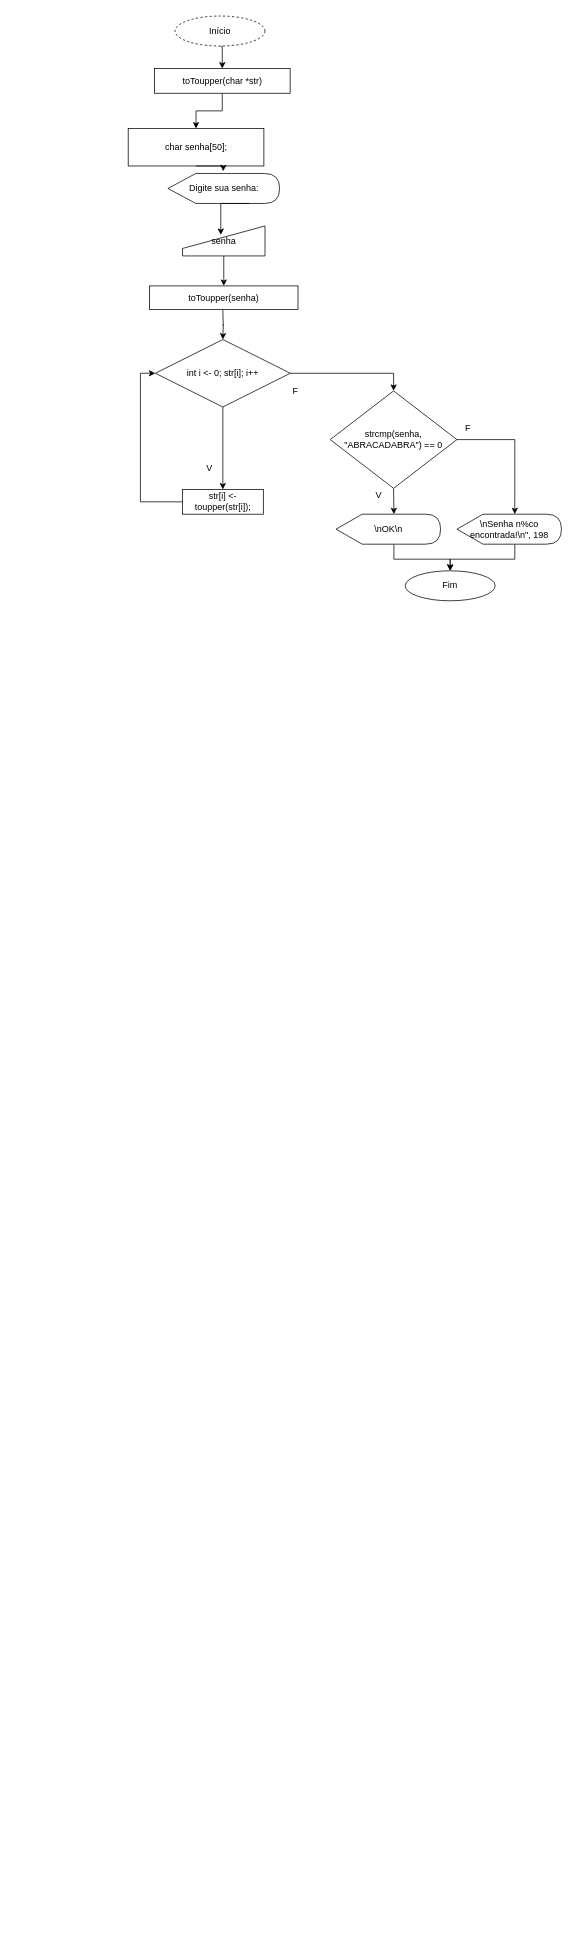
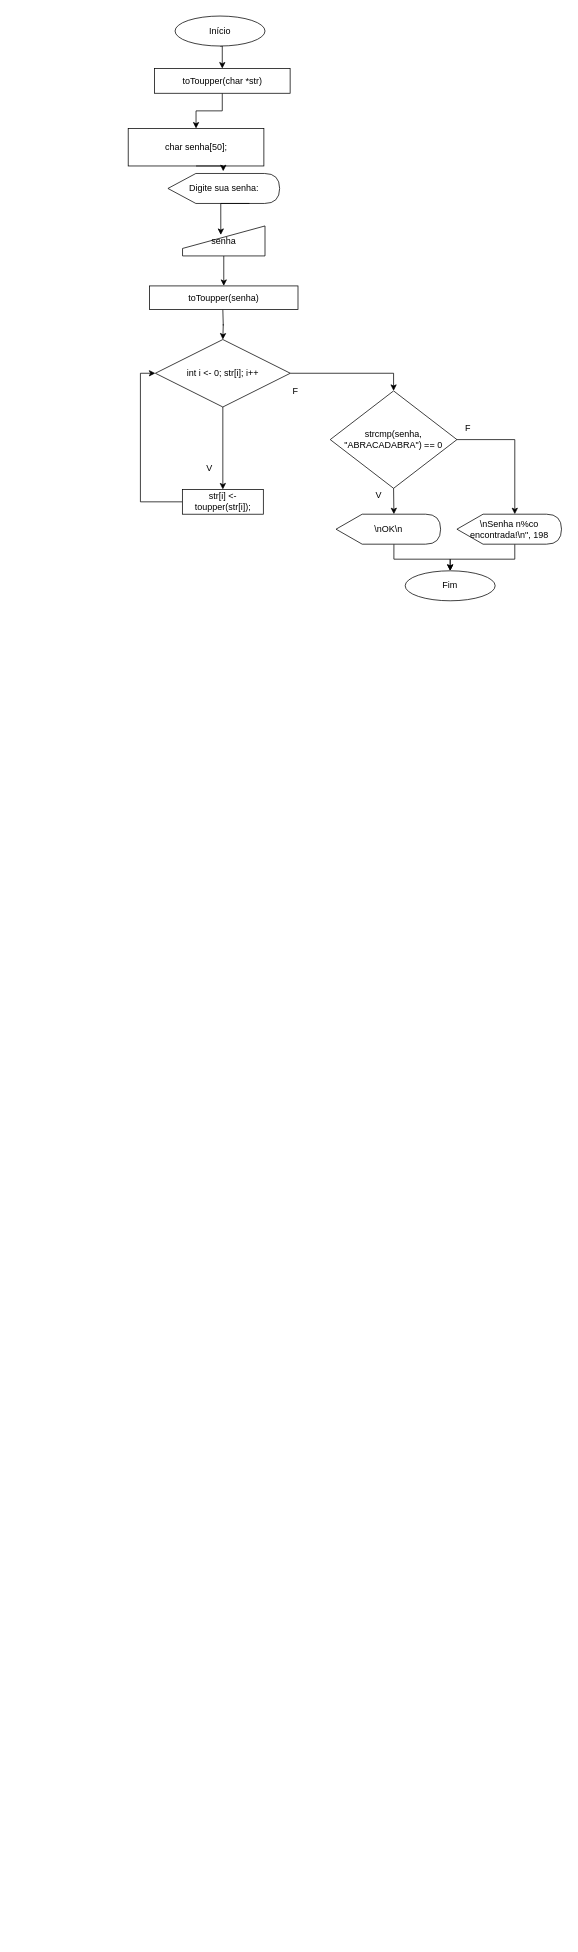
node "Início": style dashed -> solid
